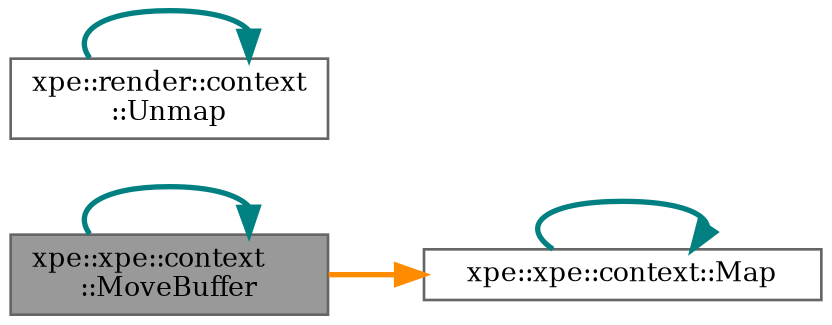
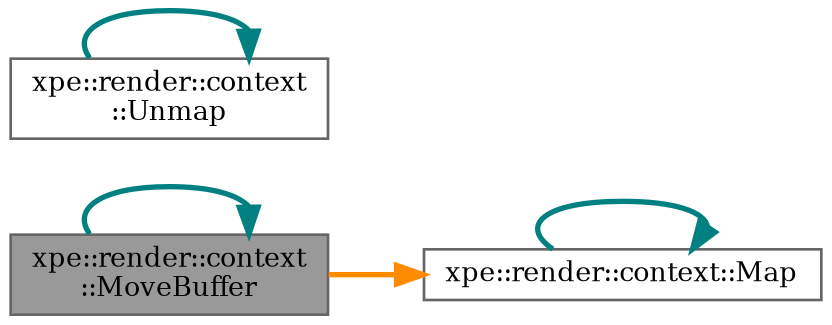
node "xpe::xpe::context ::MoveBuffer": label "xpe::xpe::context ::MoveBuffer" -> "xpe::render::context ::MoveBuffer"
node "xpe::xpe::context::Map": label "xpe::xpe::context::Map" -> "xpe::render::context::Map"
